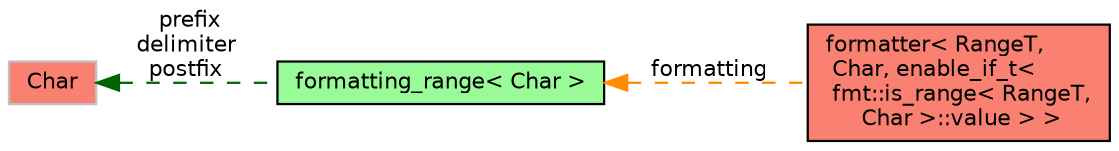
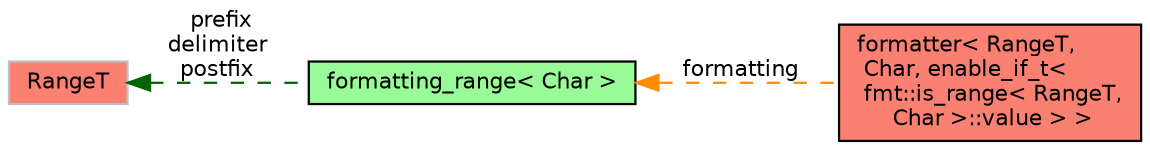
node "Char": label "Char" -> "RangeT"
